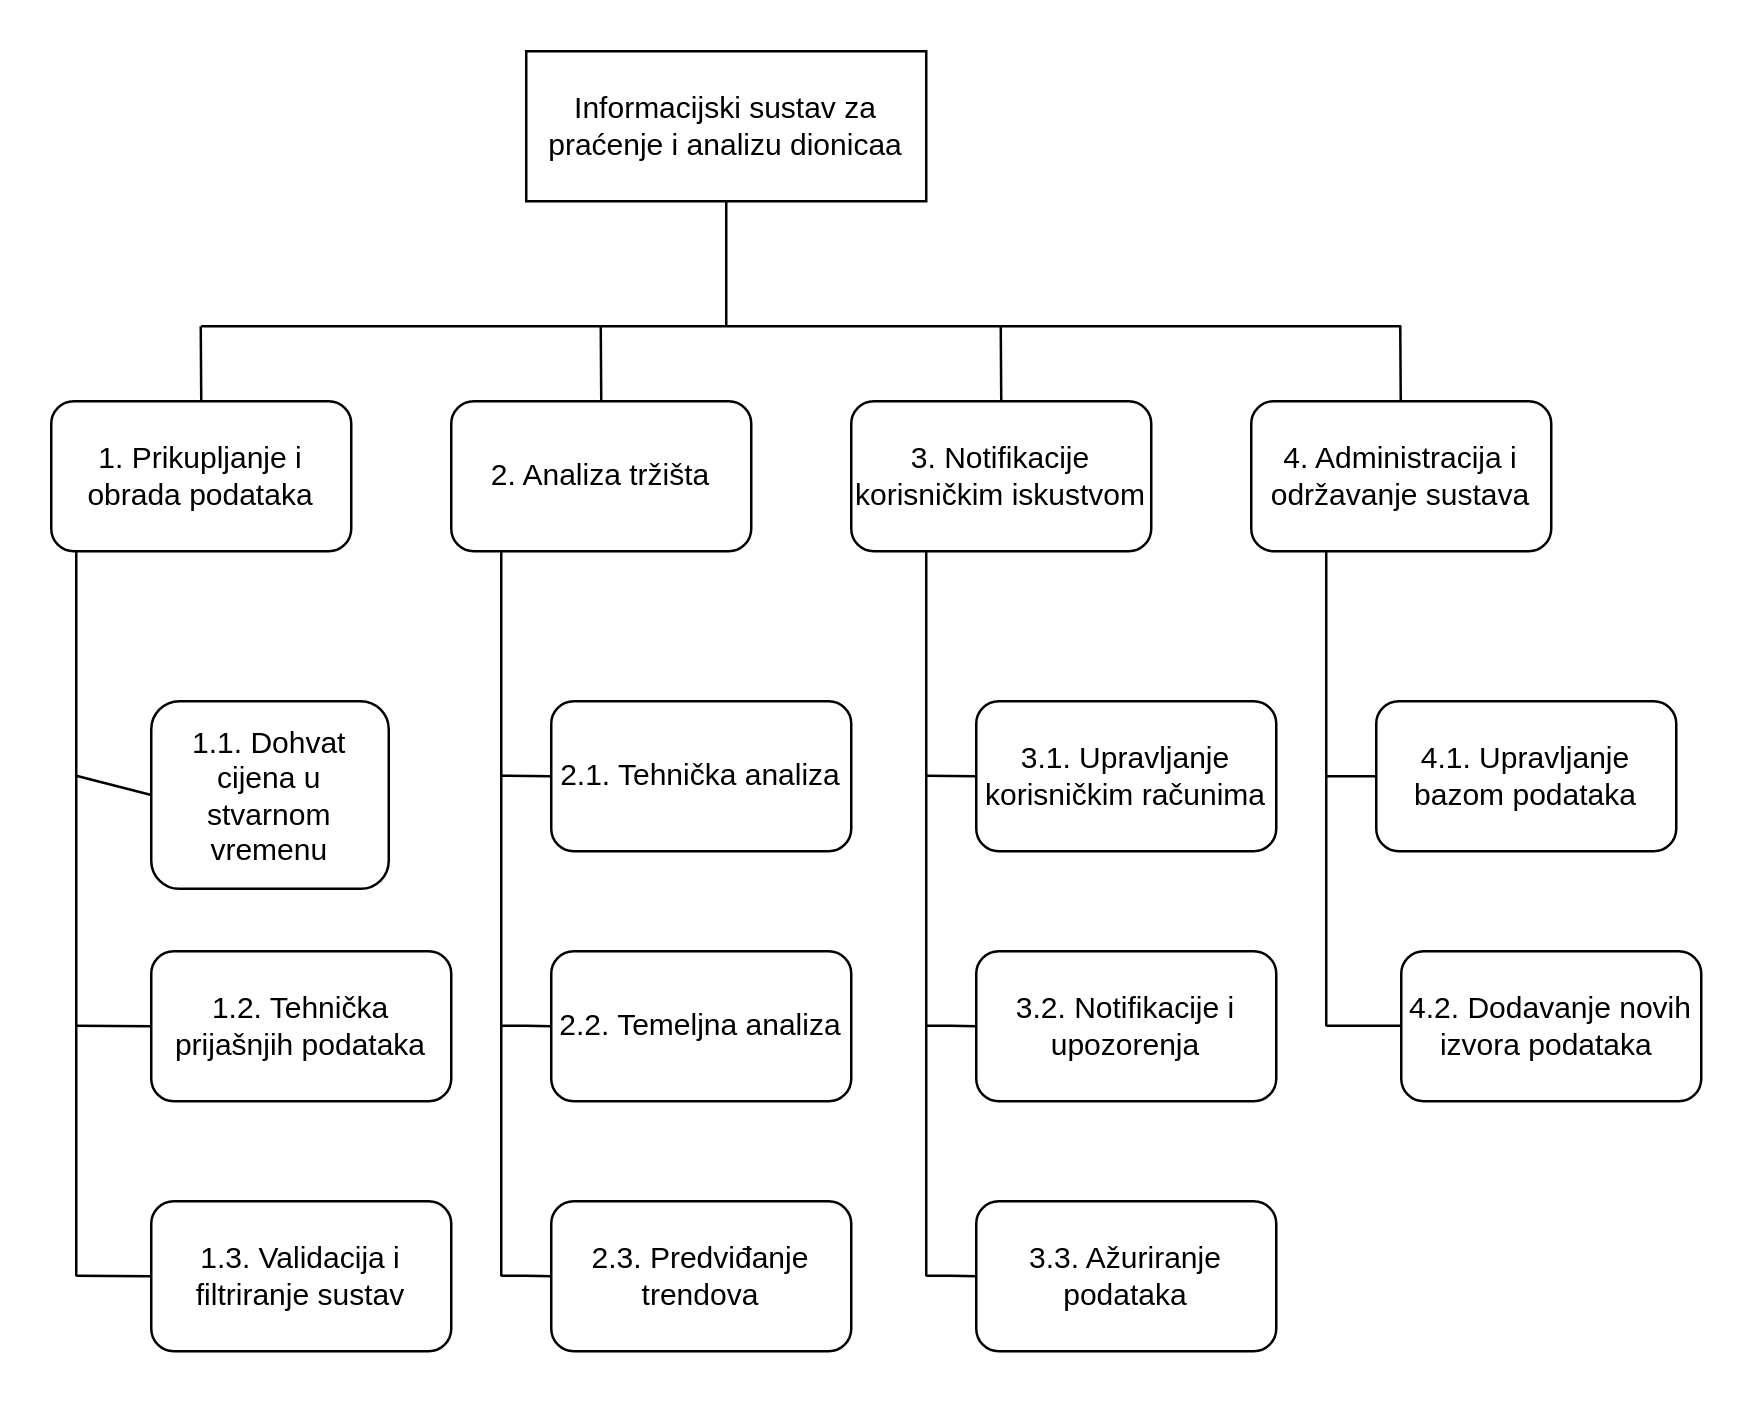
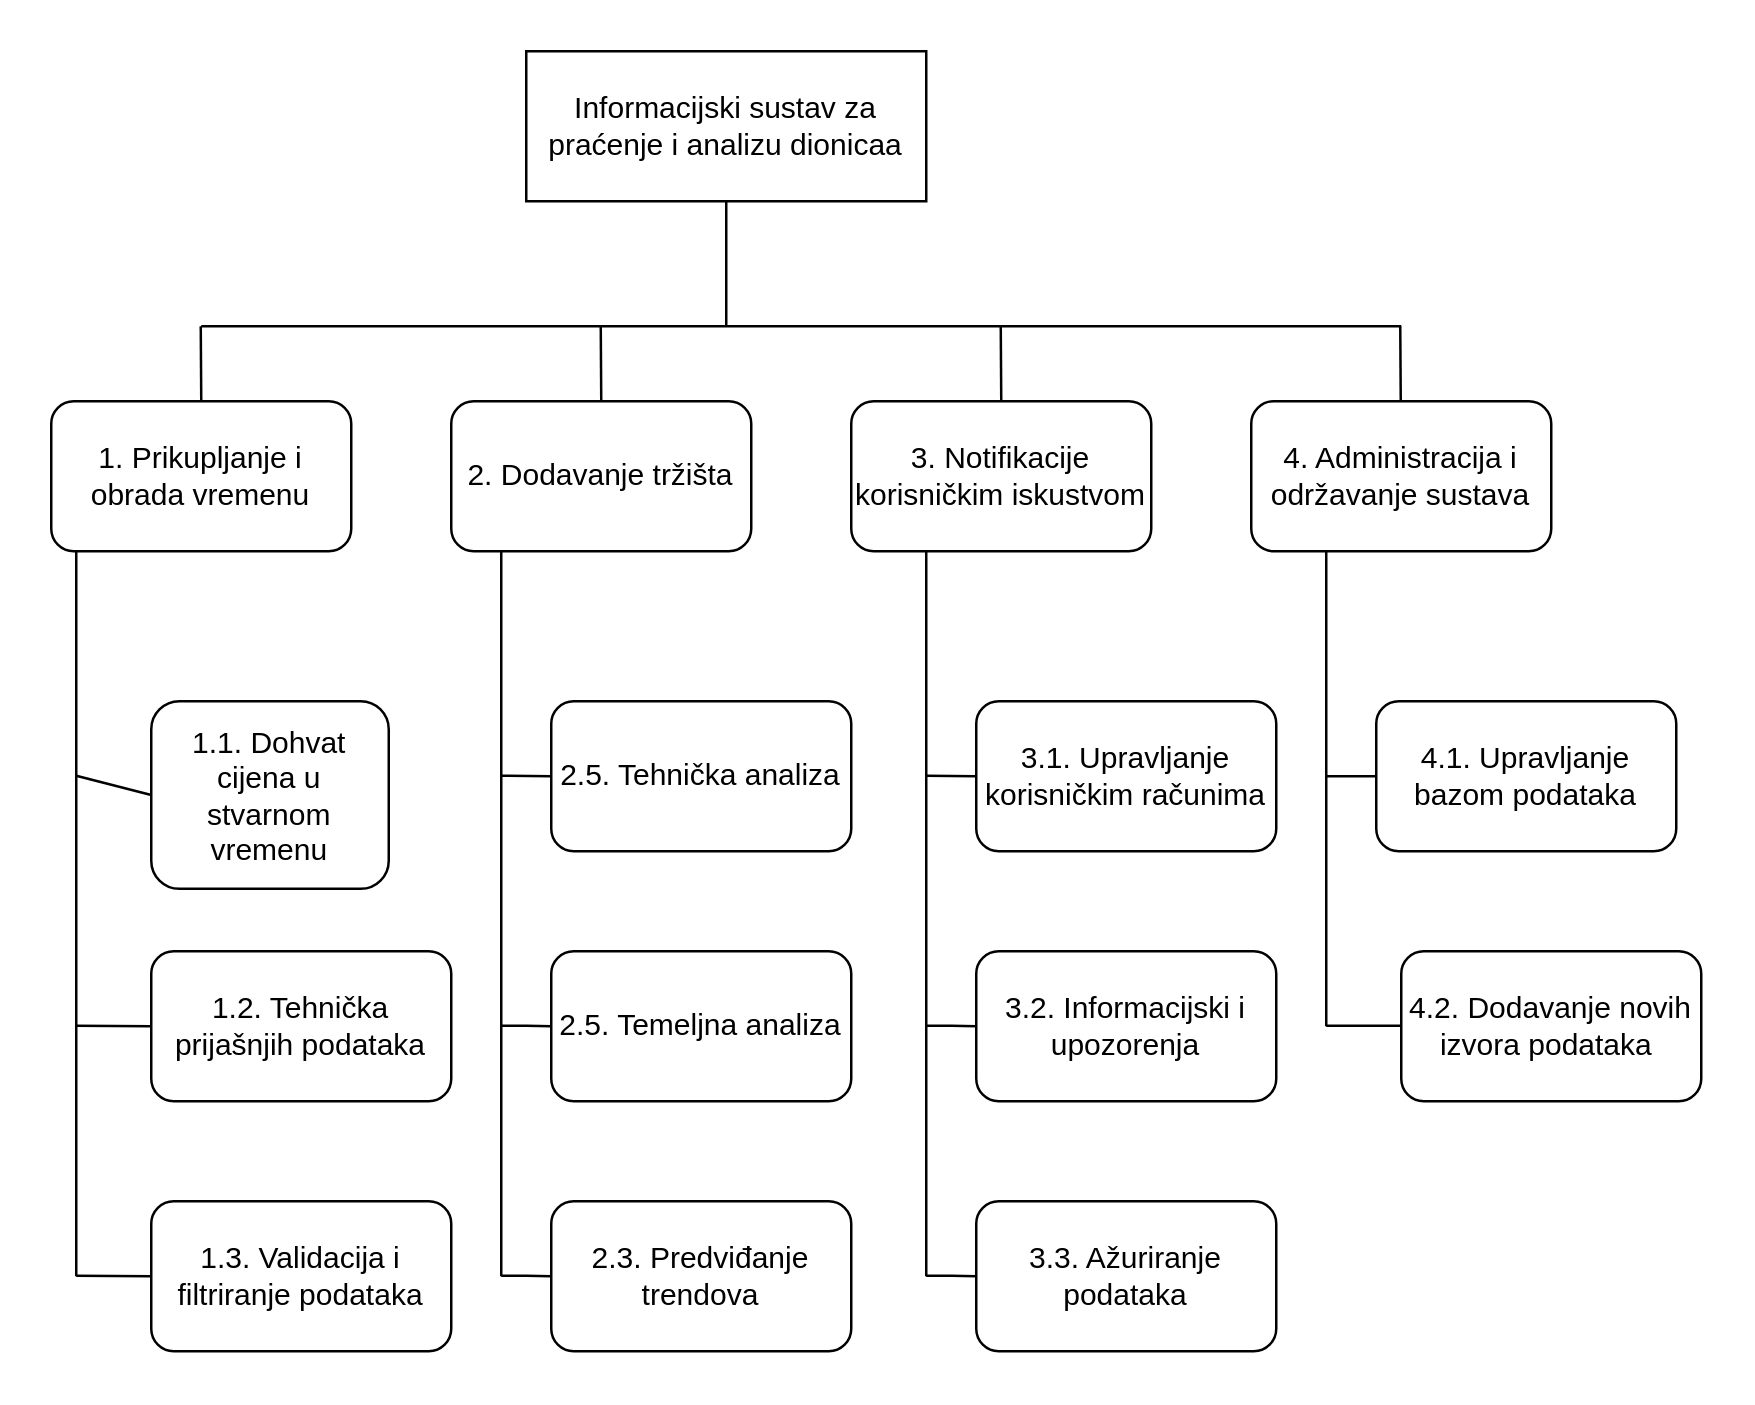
node "1. Prikupljanje i obrada podataka": label "1. Prikupljanje i obrada podataka" -> "1. Prikupljanje i obrada vremenu"
node "2. Analiza tržišta": label "2. Analiza tržišta" -> "2. Dodavanje tržišta"
node "2.1. Tehnička analiza": label "2.1. Tehnička analiza" -> "2.5. Tehnička analiza"
node "2.2. Temeljna analiza": label "2.2. Temeljna analiza" -> "2.5. Temeljna analiza"
node "3.2. Notifikacije i upozorenja": label "3.2. Notifikacije i upozorenja" -> "3.2. Informacijski i upozorenja"
node "1.3. Validacija i filtriranje sustav": label "1.3. Validacija i filtriranje sustav" -> "1.3. Validacija i filtriranje podataka"
